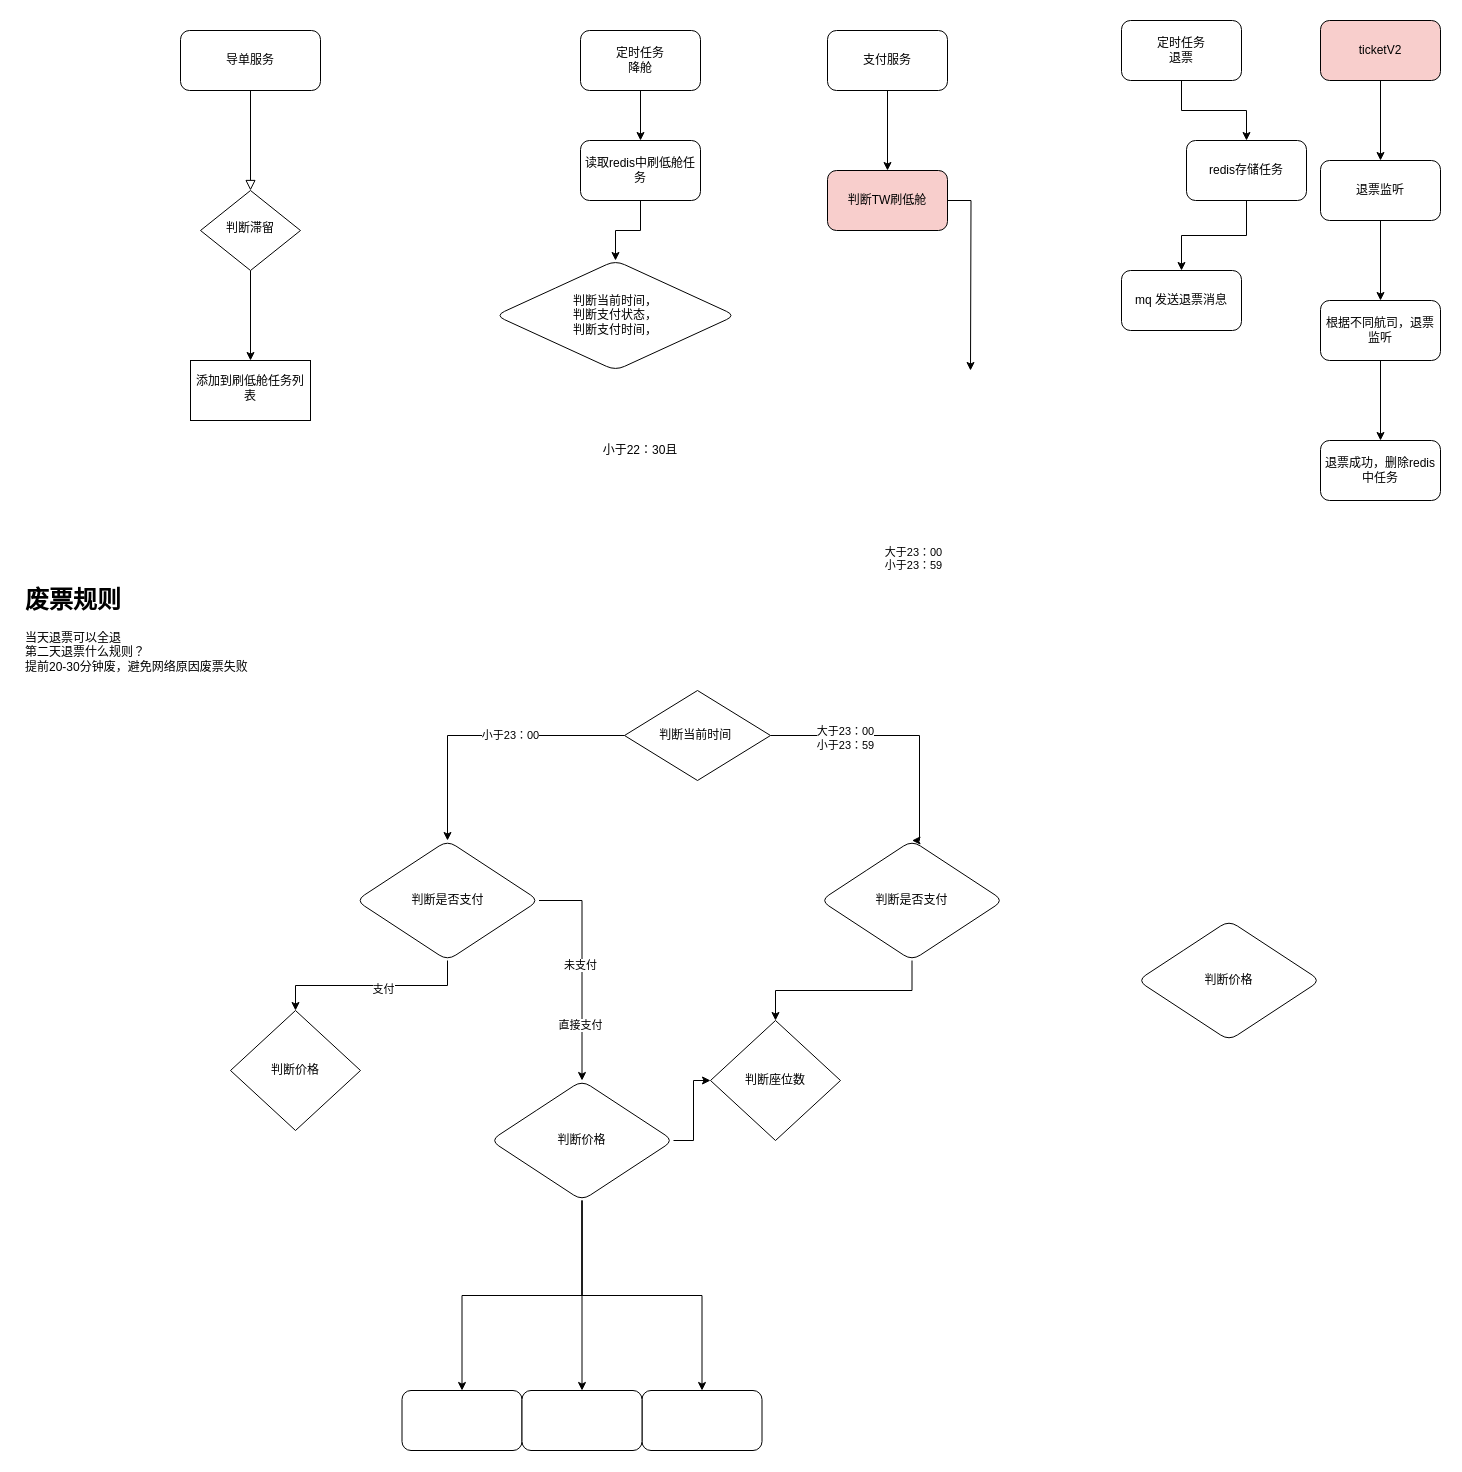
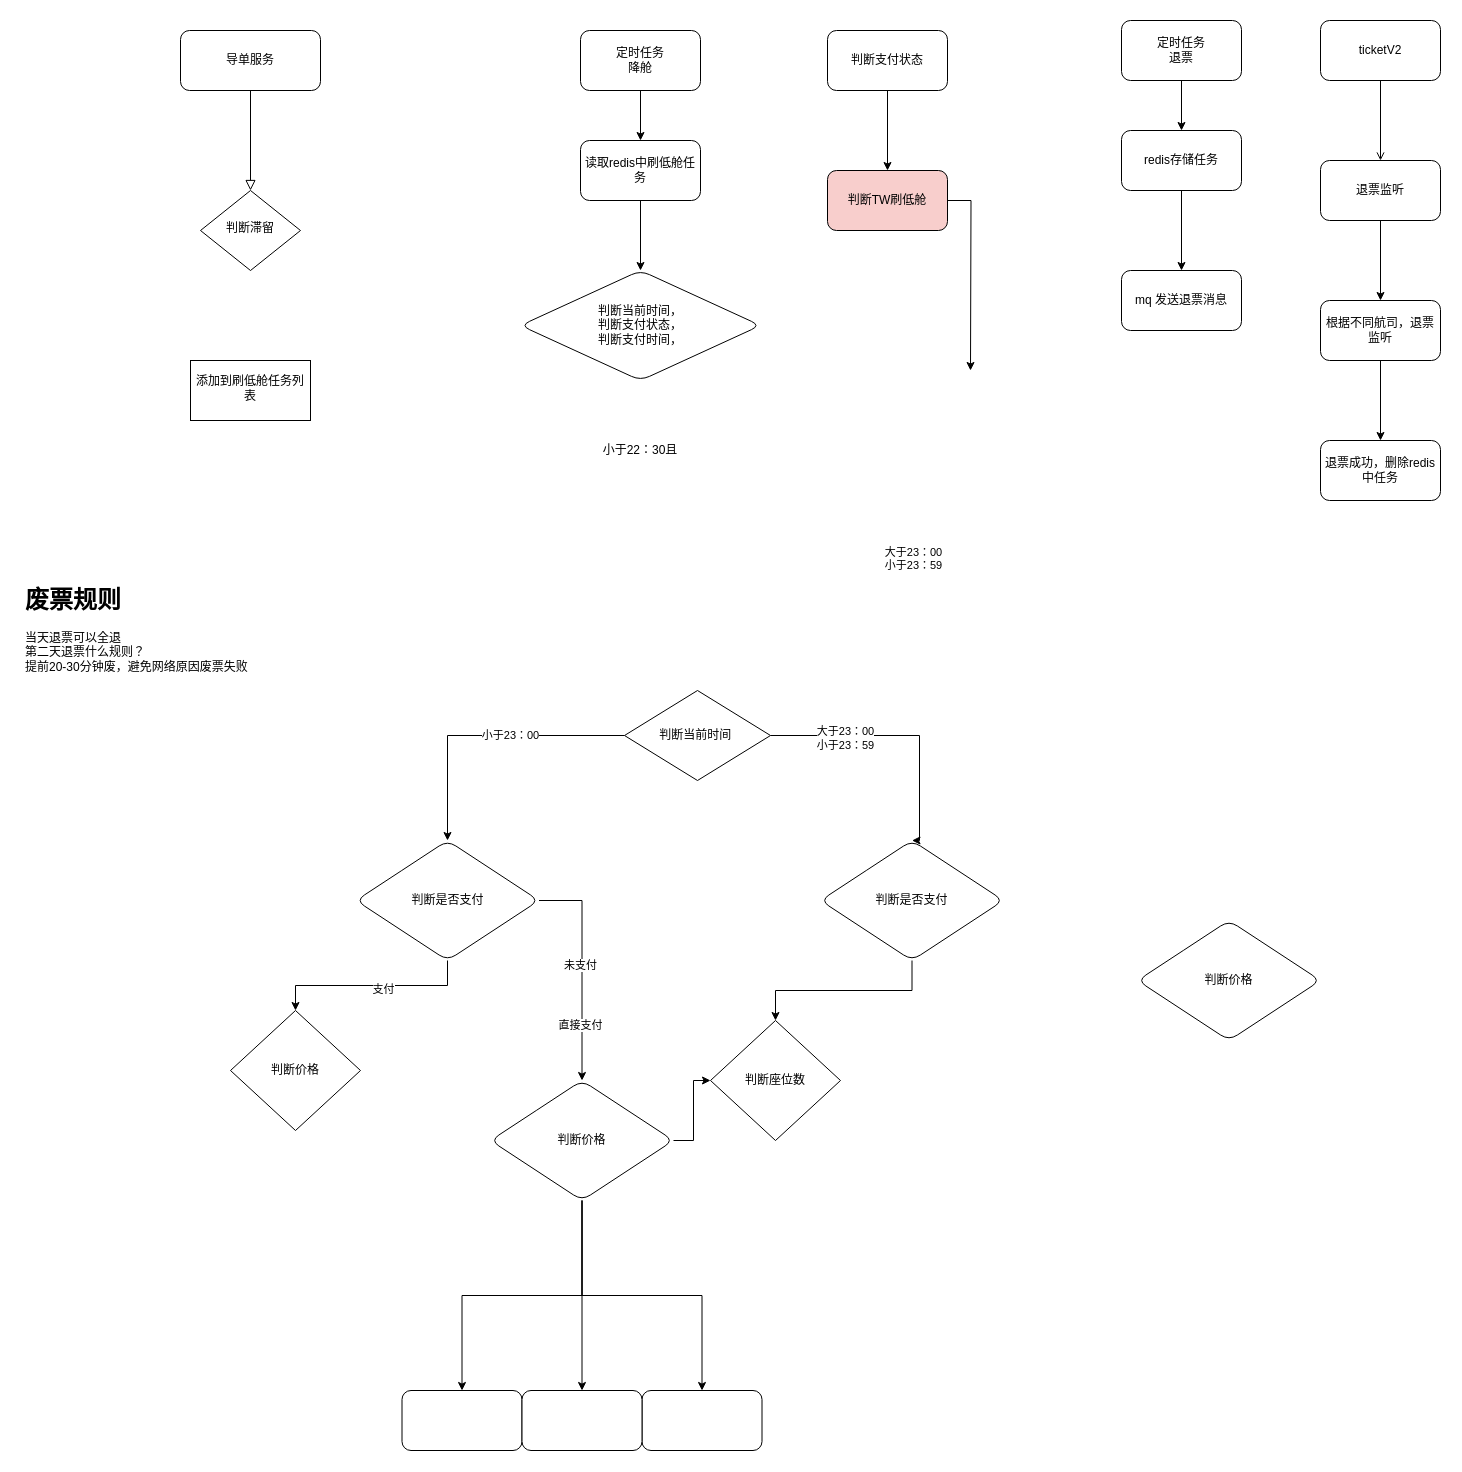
node "ticketV2": fillcolor #f8cecc -> #ffffff
node "支付服务": label "支付服务" -> "判断支付状态"
edge "ticketV2" -> "退票监听": arrowhead classic -> open
node "redis存储任务": moved (1247, 171) -> (1182, 161)
edge "判断滞留" -> "添加到刷低舱任务列表": removed
node "判断当前时间， 判断支付状态， 判断支付时间，": moved (616, 316) -> (641, 326)
